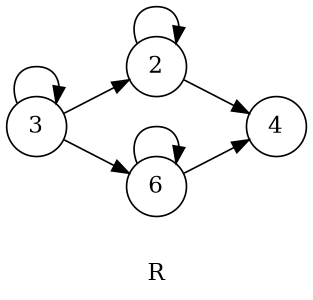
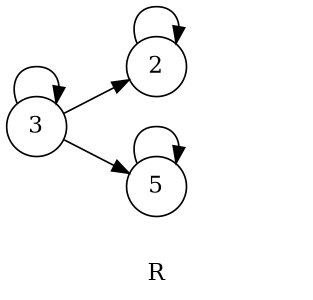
node "4": removed
node "6": label "6" -> "5"
